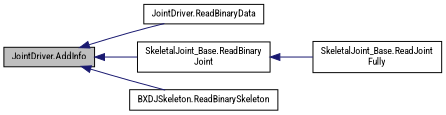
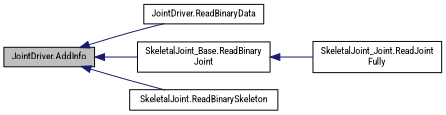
node "SkeletalJoint_Base.ReadJoint Fully": label "SkeletalJoint_Base.ReadJoint Fully" -> "SkeletalJoint_Joint.ReadJoint Fully"
node "BXDJSkeleton.ReadBinarySkeleton": label "BXDJSkeleton.ReadBinarySkeleton" -> "SkeletalJoint.ReadBinarySkeleton"
